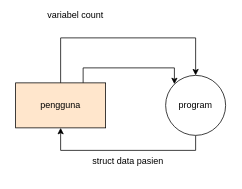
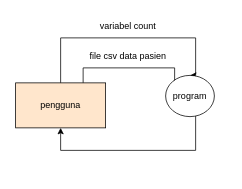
node "variabel count": moved (75, 15) -> (128, 27)
node "file csv data pasien": added
node "program": size 60x60 -> 49x41
node "struct data pasien": removed
